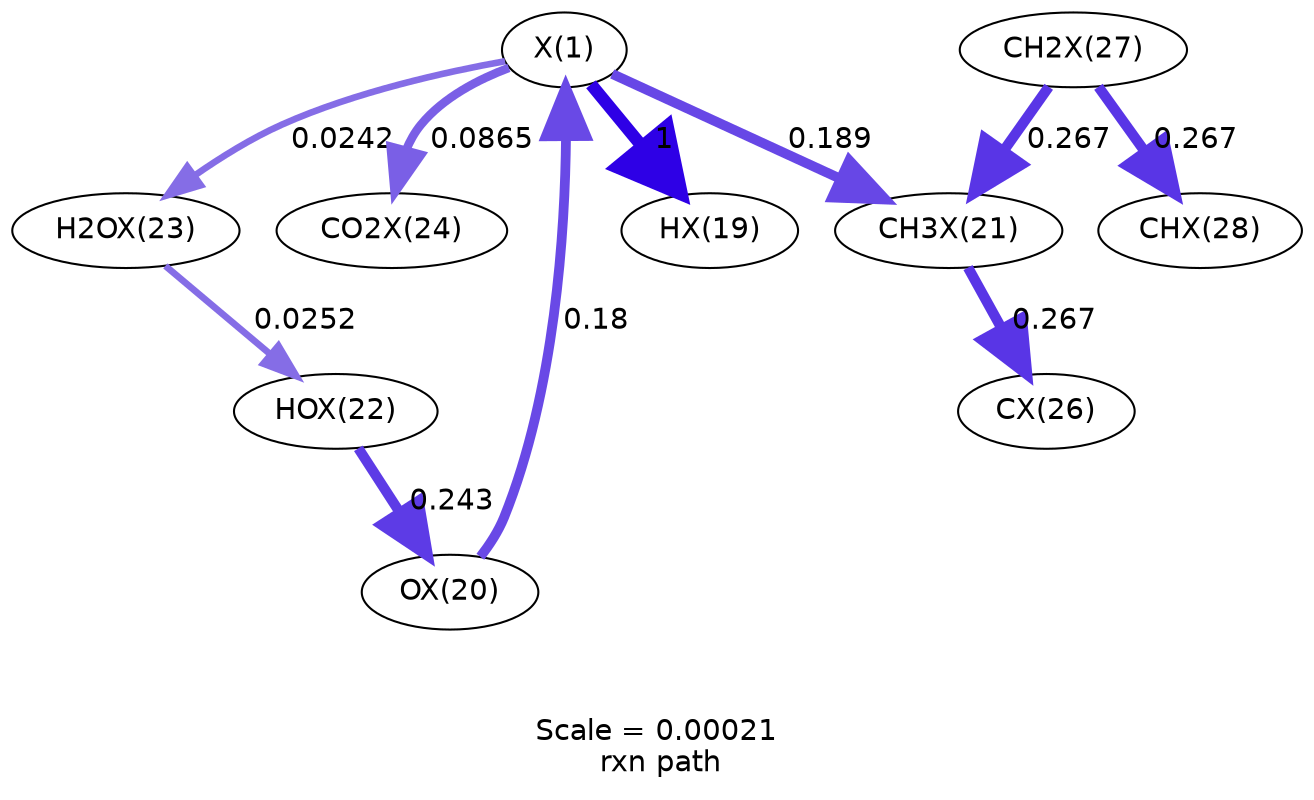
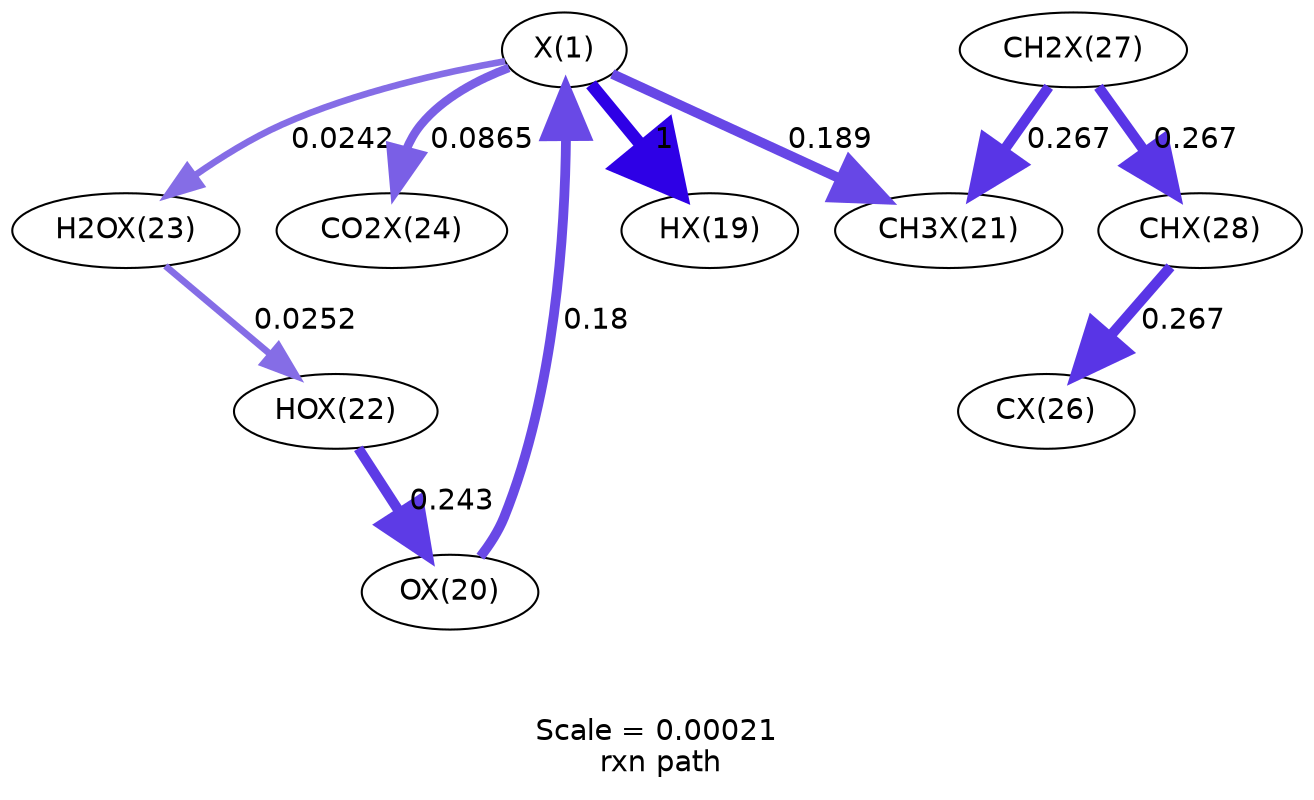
edge "CH3X(21)" -> "CX(26)": now "CHX(28)" -> "CX(26)"
